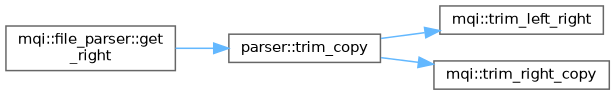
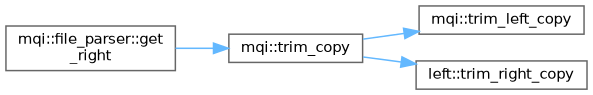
node "mqi::trim_left_right": label "mqi::trim_left_right" -> "mqi::trim_left_copy"
node "parser::trim_copy": label "parser::trim_copy" -> "mqi::trim_copy"
node "mqi::trim_right_copy": label "mqi::trim_right_copy" -> "left::trim_right_copy"
